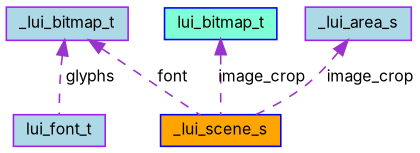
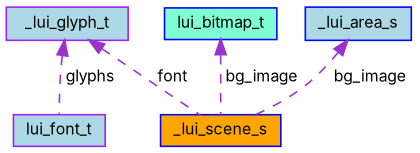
node "_lui_bitmap_t": label "_lui_bitmap_t" -> "_lui_glyph_t"
node "_lui_area_s": color purple -> blue
edge "_lui_scene_s" -> "lui_bitmap_t": label " image_crop" -> " bg_image"
edge "_lui_scene_s" -> "_lui_area_s": label " image_crop" -> " bg_image"
